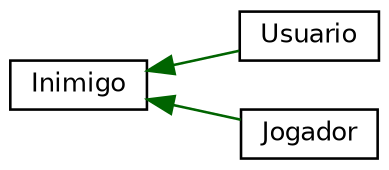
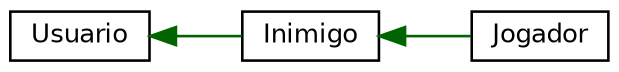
edge "Usuario" -> "Inimigo": reversed
